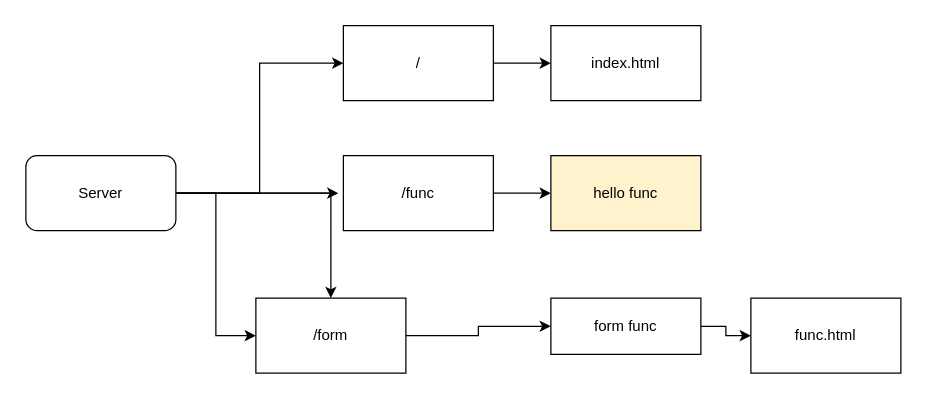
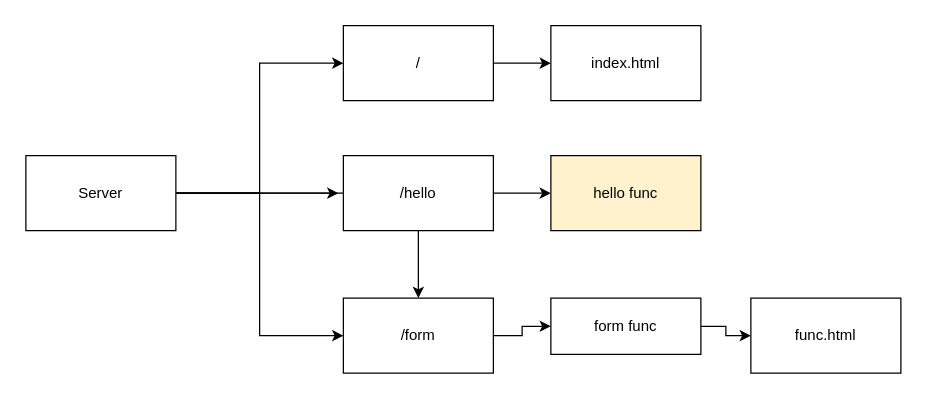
node "Server": shape rounded rectangle -> rectangle
node "/func": label "/func" -> "/hello"
node "/form": moved (331, 336) -> (418, 336)
